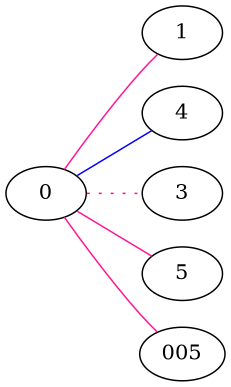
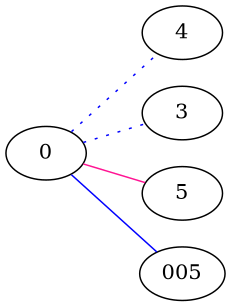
node "1": removed
edge "4" -- "0": style solid -> dotted
edge "0" -- "3": color deeppink -> blue
edge "0" -- "005": color deeppink -> blue
